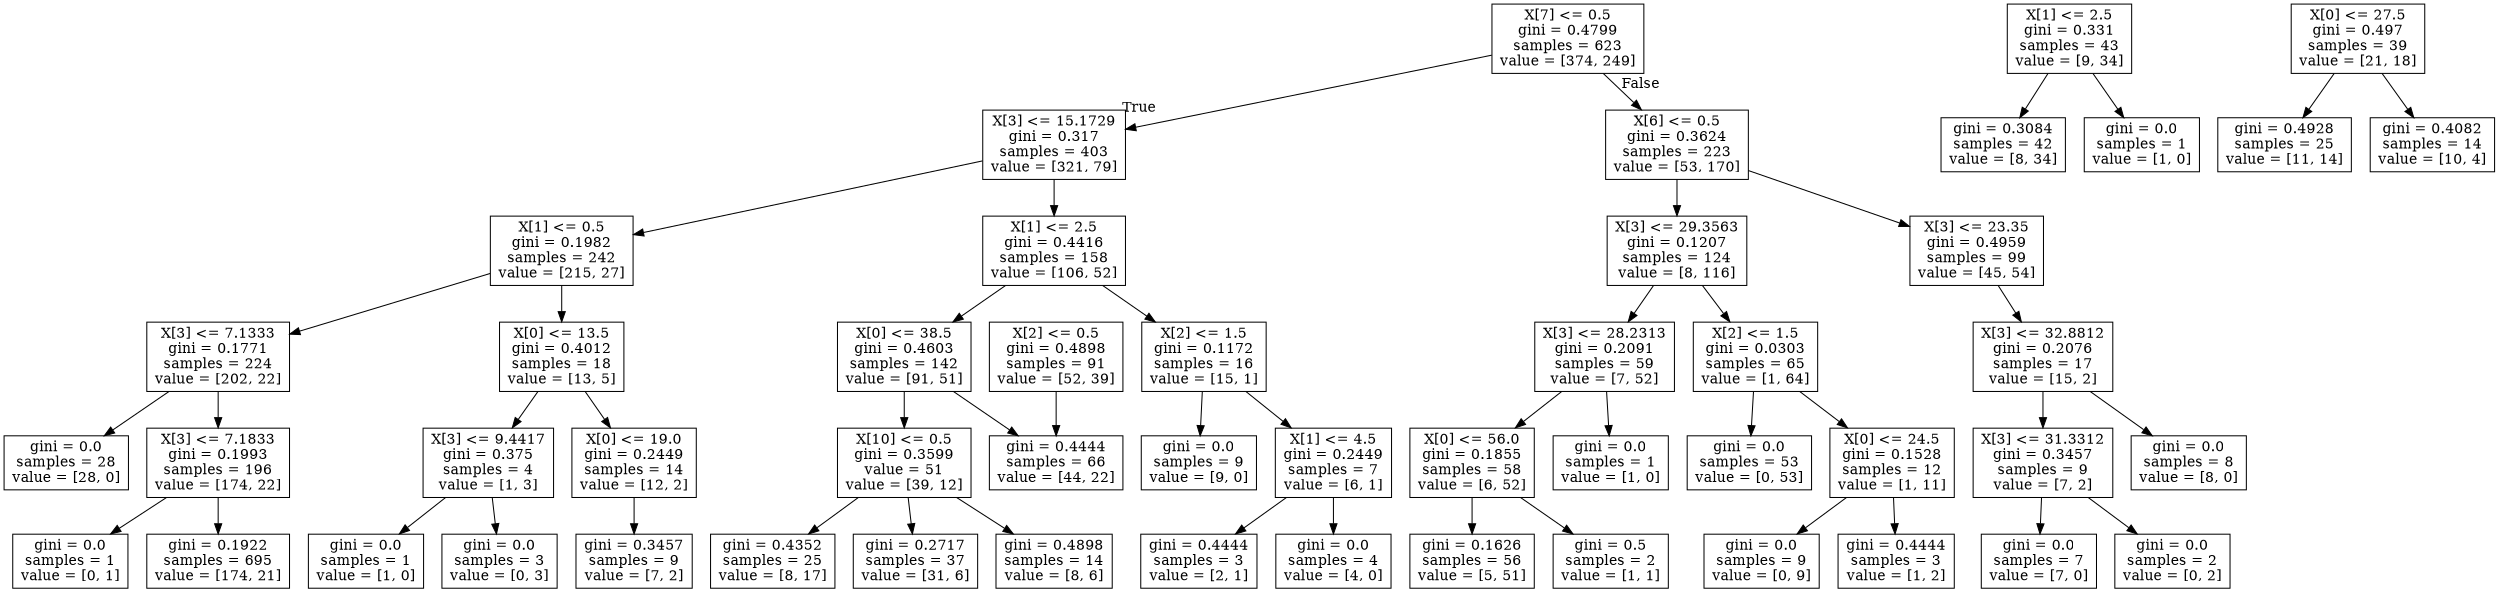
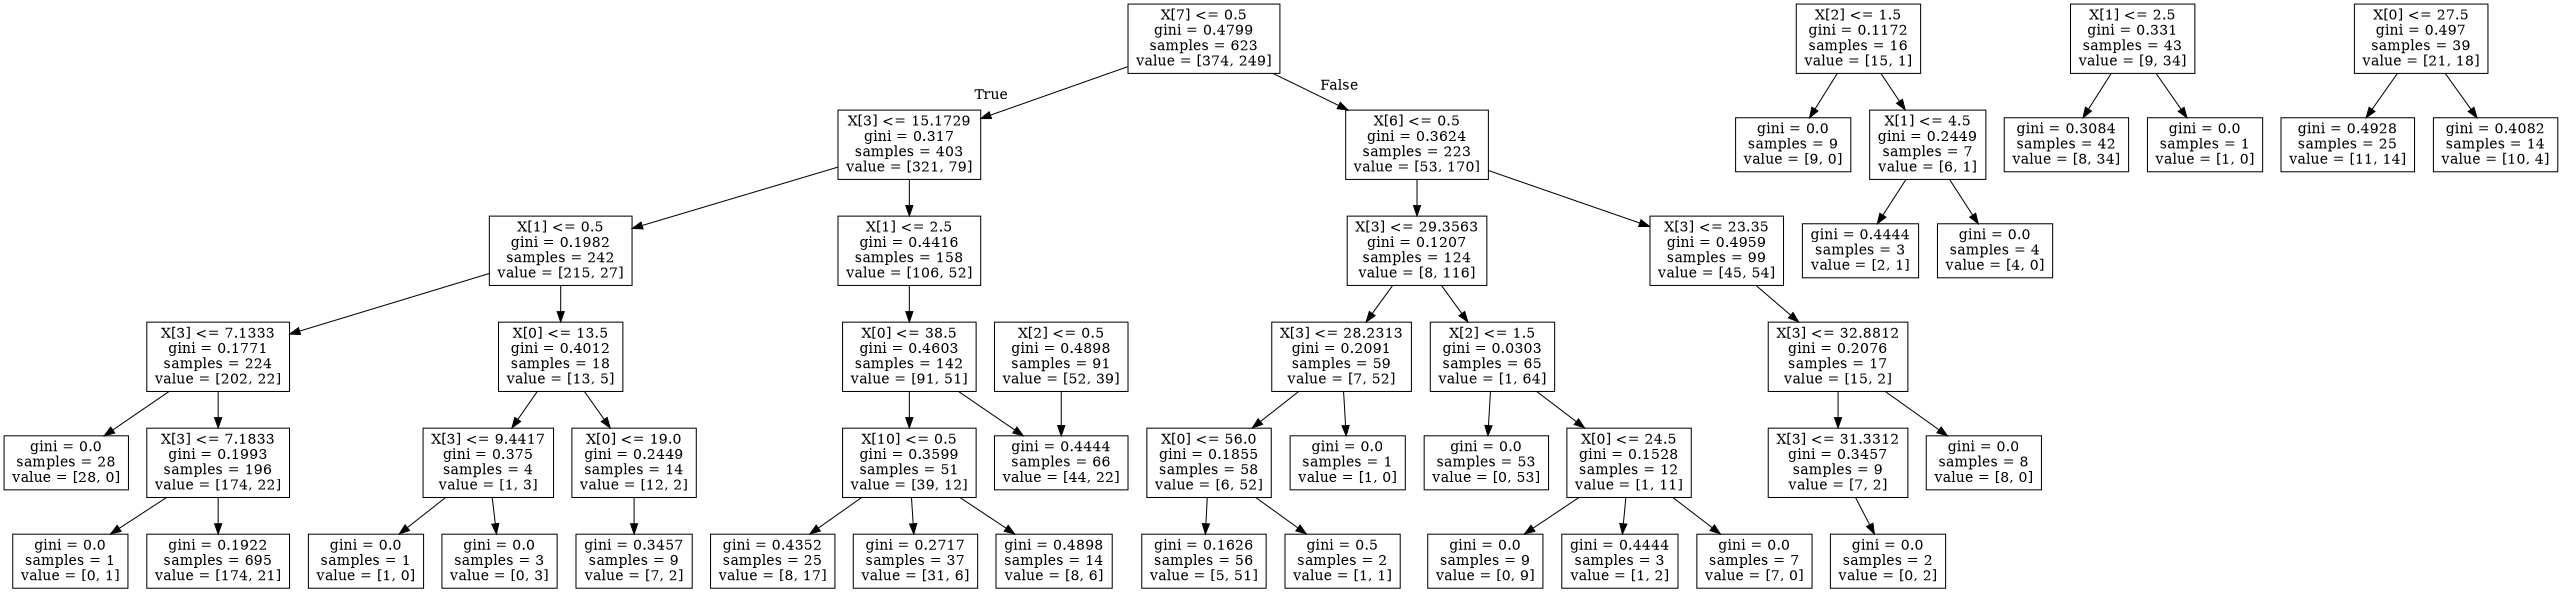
edge "X[1] <= 2.5 gini = 0.4416 samples = 158 value = [106, 52]" -> "X[2] <= 1.5 gini = 0.1172 samples = 16 value = [15, 1]": removed
node "X[10] <= 0.5 gini = 0.3599 value = 51 value = [39, 12]": label "X[10] <= 0.5 gini = 0.3599 value = 51 value = [39, 12]" -> "X[10] <= 0.5 gini = 0.3599 samples = 51 value = [39, 12]"
edge "X[3] <= 31.3312 gini = 0.3457 samples = 9 value = [7, 2]" -> "gini = 0.0 samples = 7 value = [7, 0]": now "X[0] <= 24.5 gini = 0.1528 samples = 12 value = [1, 11]" -> "gini = 0.0 samples = 7 value = [7, 0]"
